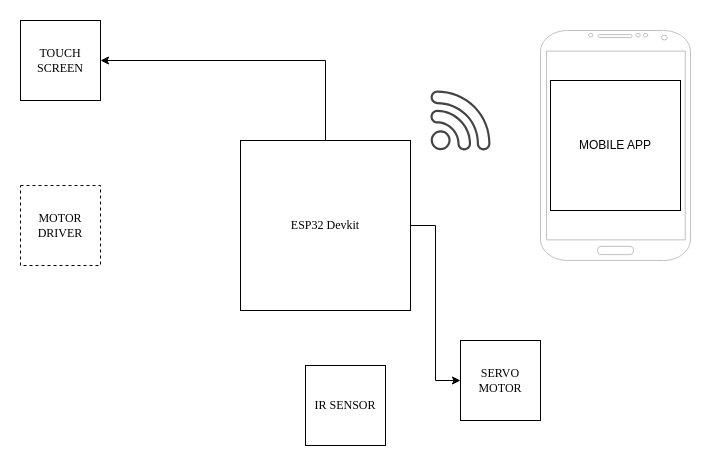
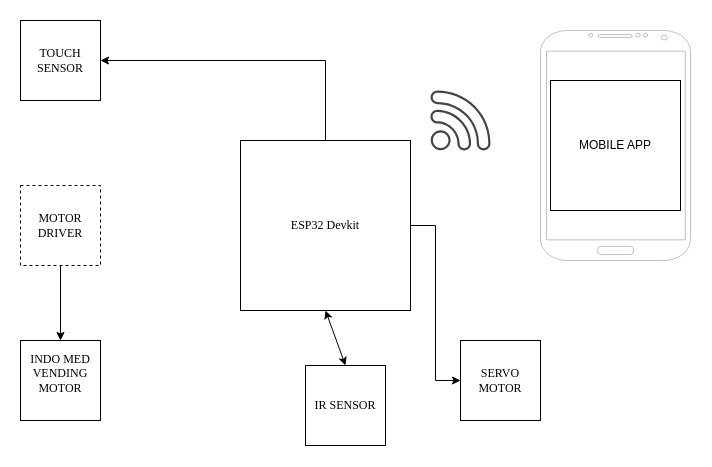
node "TOUCH SCREEN": label "TOUCH SCREEN" -> "TOUCH SENSOR"
edge "MOTOR DRIVER" -> "INDO MED VENDING MOTOR": added
edge "ESP32 Devkit" -- "IR SENSOR": added
node "INDO MED VENDING MOTOR": added
